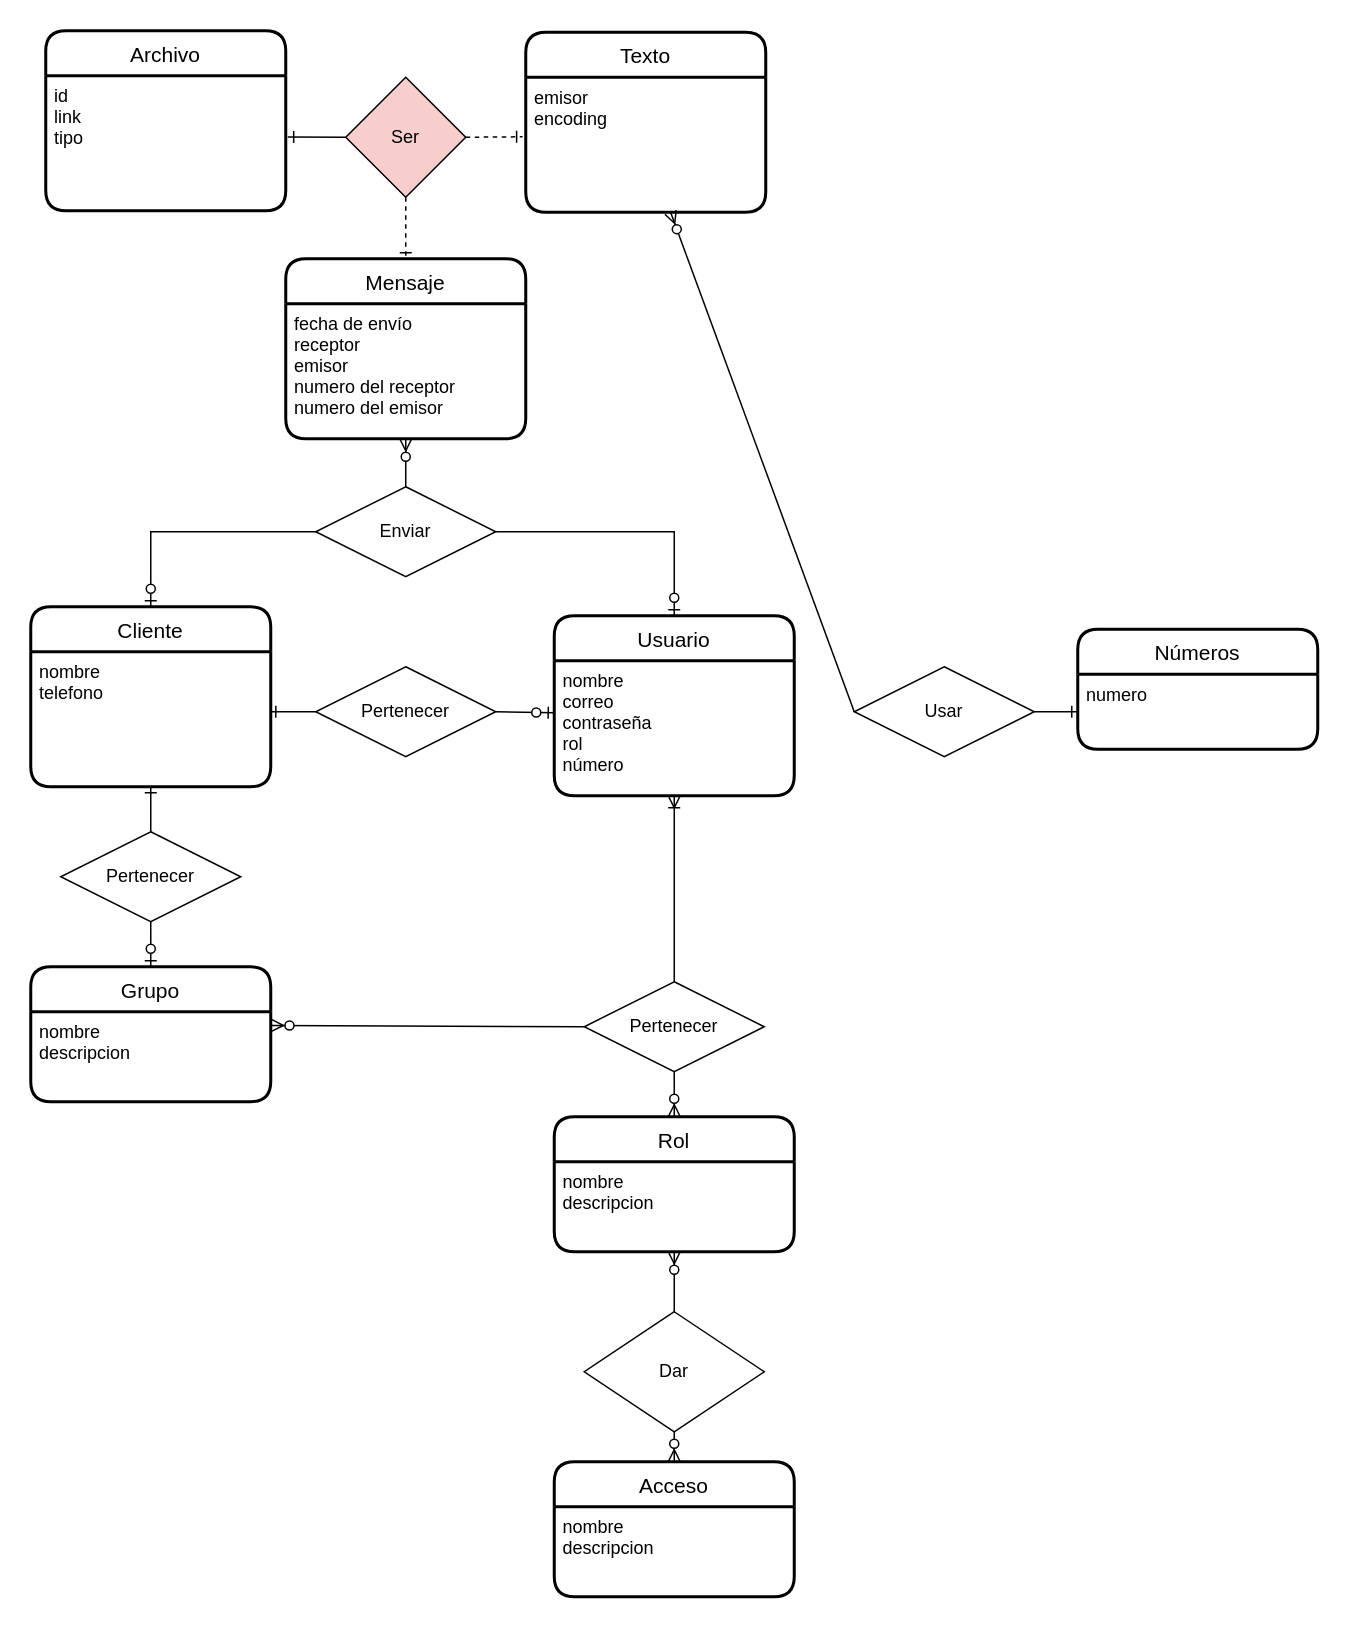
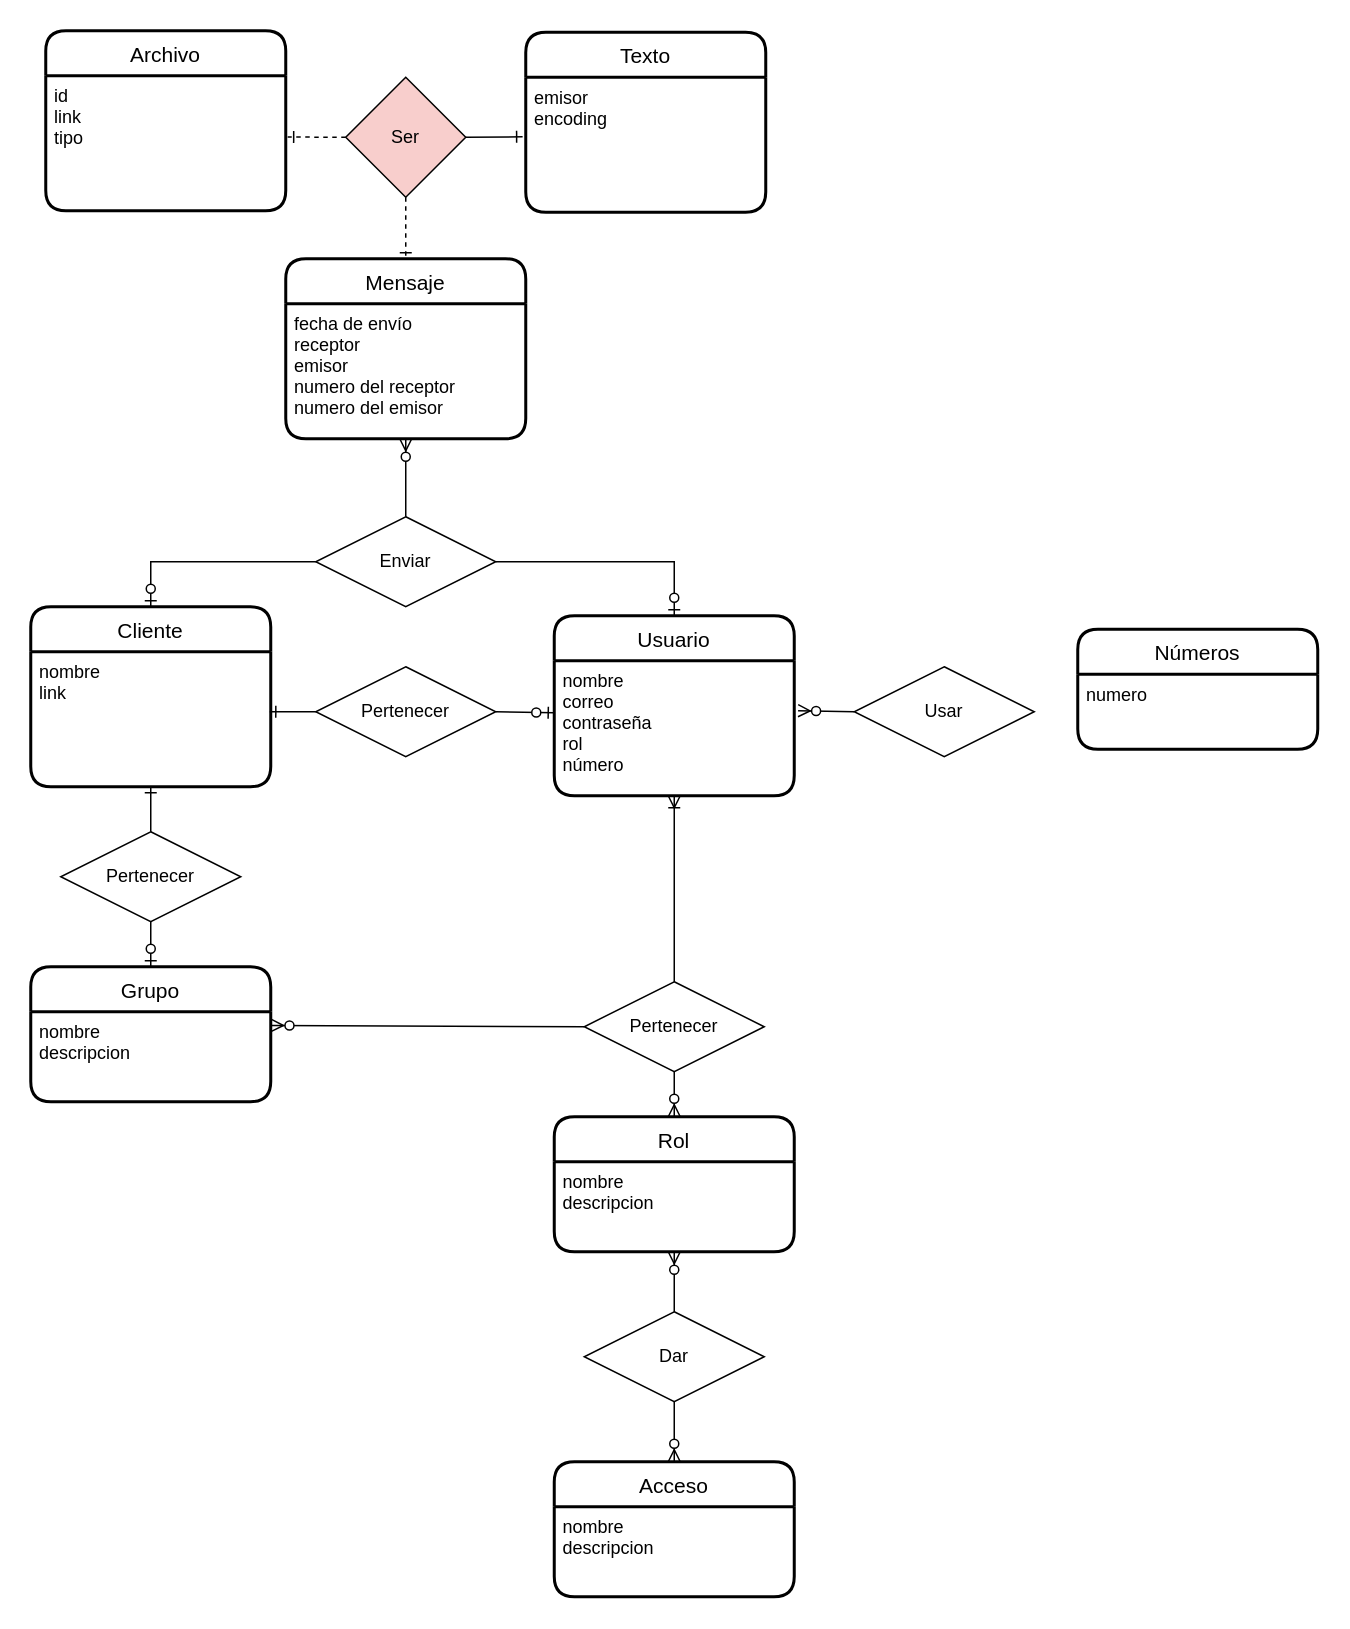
edge "Ser" -> "id link tipo": style solid -> dashed
edge "Ser" -> "emisor encoding": style dashed -> solid
edge "Usar" -> "emisor encoding": now "Usar" -> "nombre correo contraseña rol número"
node "Enviar": moved (406, 532) -> (406, 562)
node "nombre telefono": label "nombre telefono" -> "nombre link"
edge "Usar" -> "numero": removed
node "Dar": size 180x120 -> 180x90
